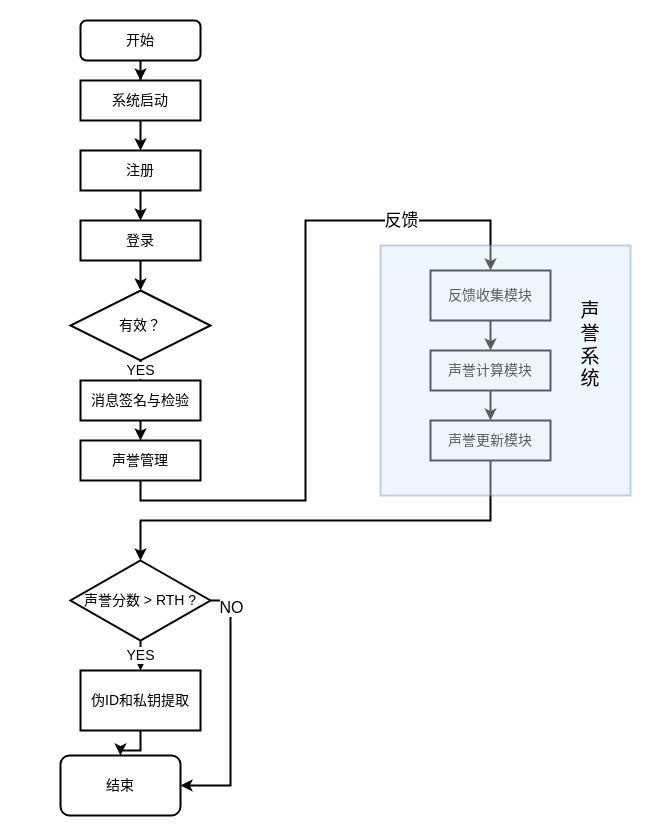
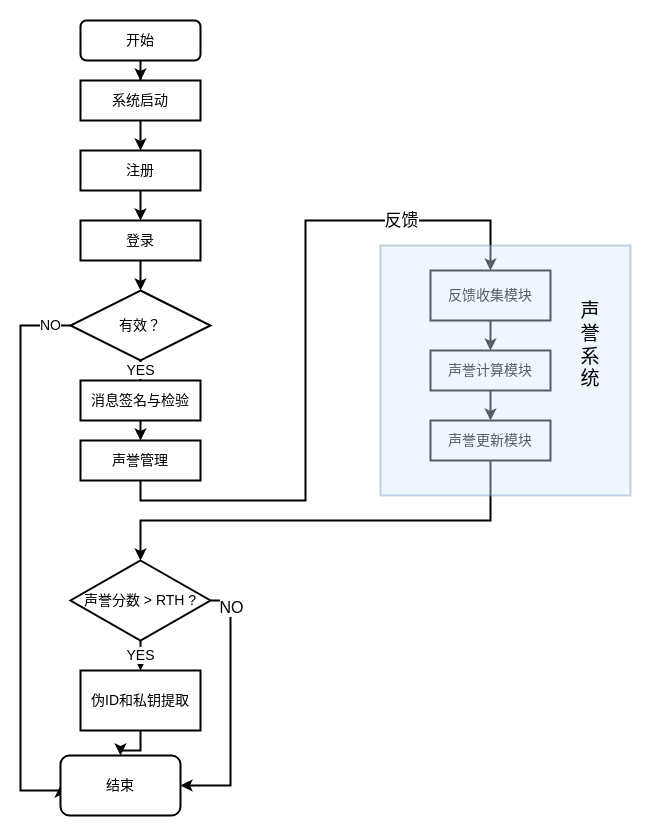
edge "有效？" -> "结束": added, label "NO"
